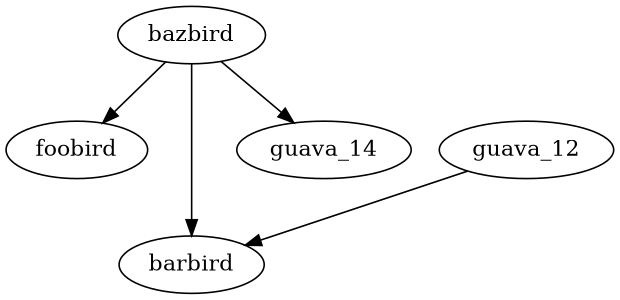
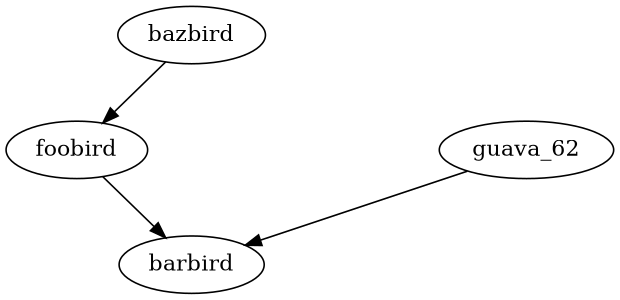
edge "bazbird" -> "barbird": now "foobird" -> "barbird"
node "guava_14": removed
node "guava_12": label "guava_12" -> "guava_62"
